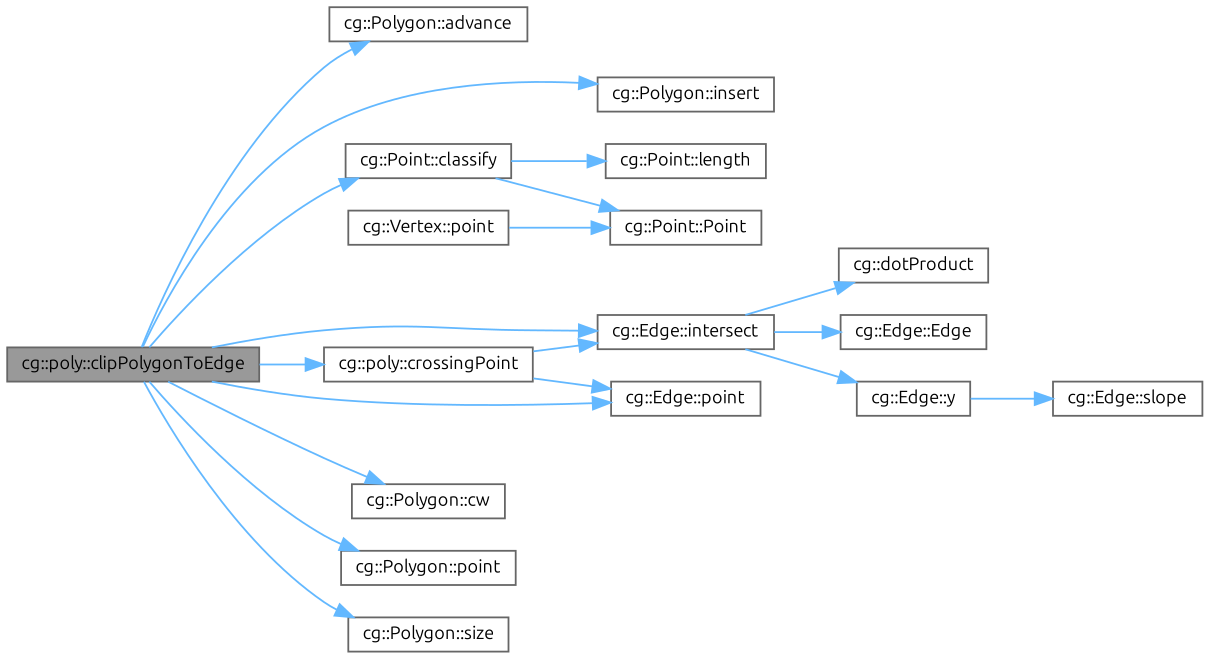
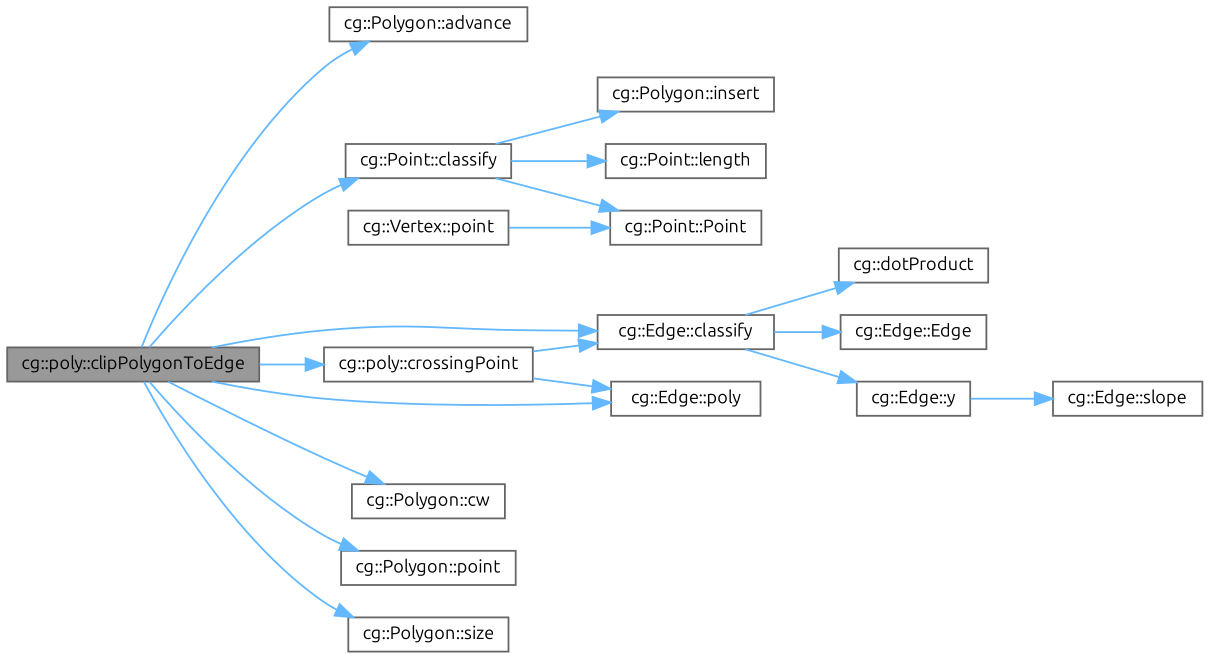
edge "cg::poly::clipPolygonToEdge" -> "cg::Polygon::insert": now "cg::Point::classify" -> "cg::Polygon::insert"
node "cg::Edge::intersect": label "cg::Edge::intersect" -> "cg::Edge::classify"
node "cg::Edge::point": label "cg::Edge::point" -> "cg::Edge::poly"
